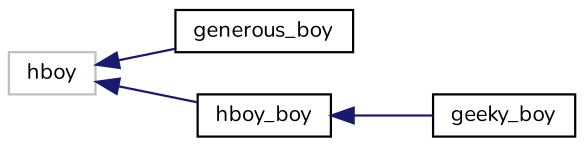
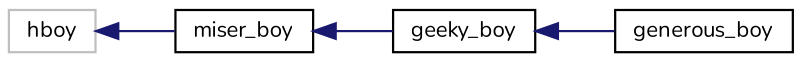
edge "generous_boy" -> "hboy": now "generous_boy" -> "geeky_boy"
node "hboy_boy": label "hboy_boy" -> "miser_boy"
